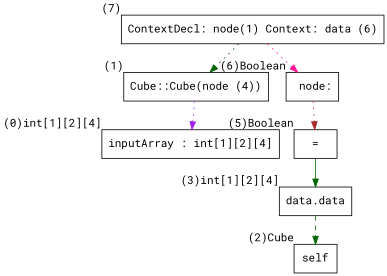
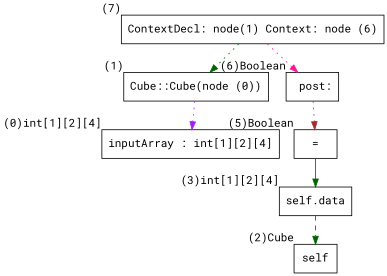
node "ContextDecl: node(1) Context: data (6) (7)": label "ContextDecl: node(1) Context: data (6) (7)" -> "ContextDecl: node(1) Context: node (6) (7)"
node "Cube::Cube(node (4)) (1)": label "Cube::Cube(node (4)) (1)" -> "Cube::Cube(node (0)) (1)"
node "node: (6)Boolean": label "node: (6)Boolean" -> "post: (6)Boolean"
node "data.data (3)int[1][2][4]": label "data.data (3)int[1][2][4]" -> "self.data (3)int[1][2][4]"
